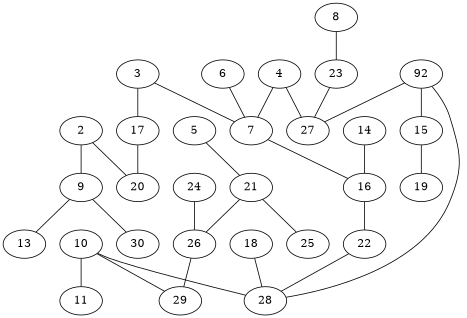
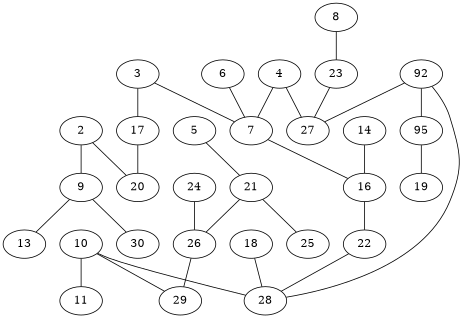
node "15": label "15" -> "95"
